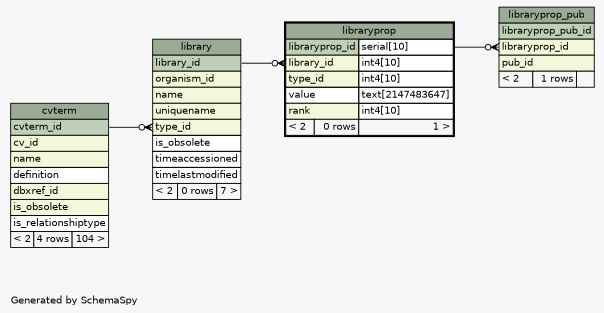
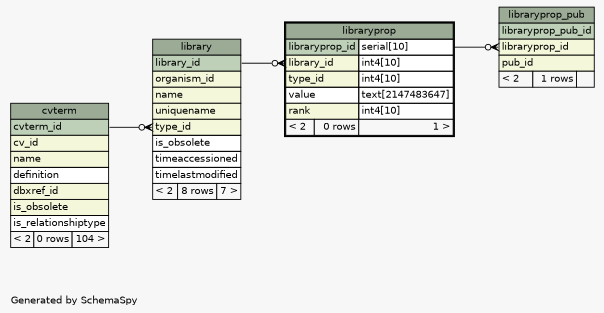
node "library": text "0 rows" -> "8 rows"
node "cvterm": text "4 rows" -> "0 rows"
